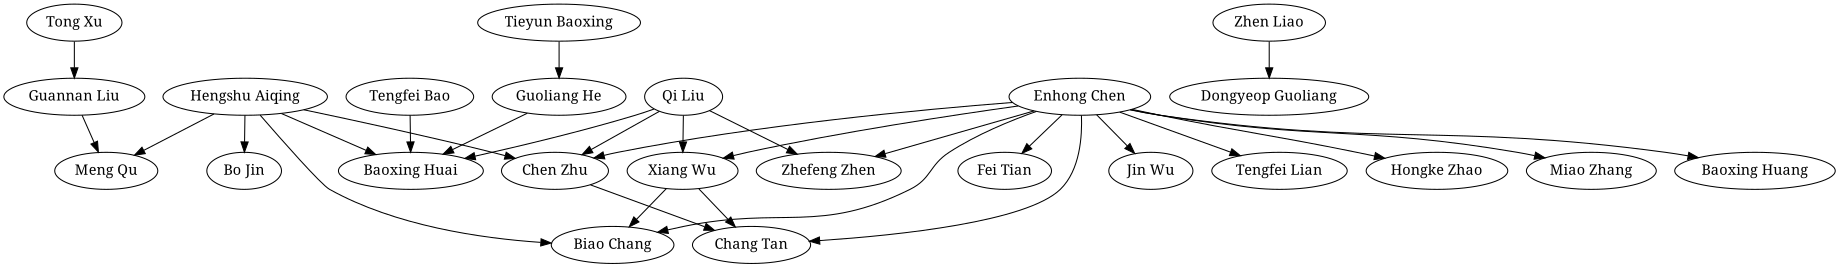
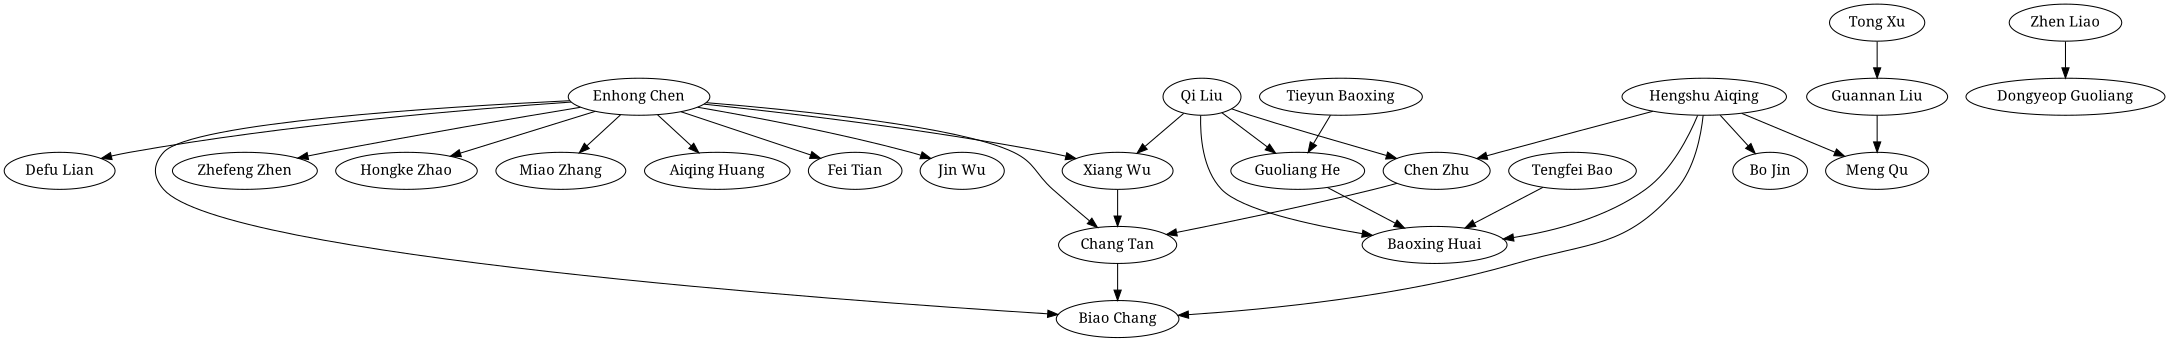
edge "Enhong Chen" -> "Chen Zhu": removed
edge "Qi Liu" -> "Zhefeng Zhen": now "Qi Liu" -> "Guoliang He"
node "Tengfei Lian": label "Tengfei Lian" -> "Defu Lian"
node "Baoxing Huang": label "Baoxing Huang" -> "Aiqing Huang"
edge "Xiang Wu" -> "Biao Chang": now "Chang Tan" -> "Biao Chang"
